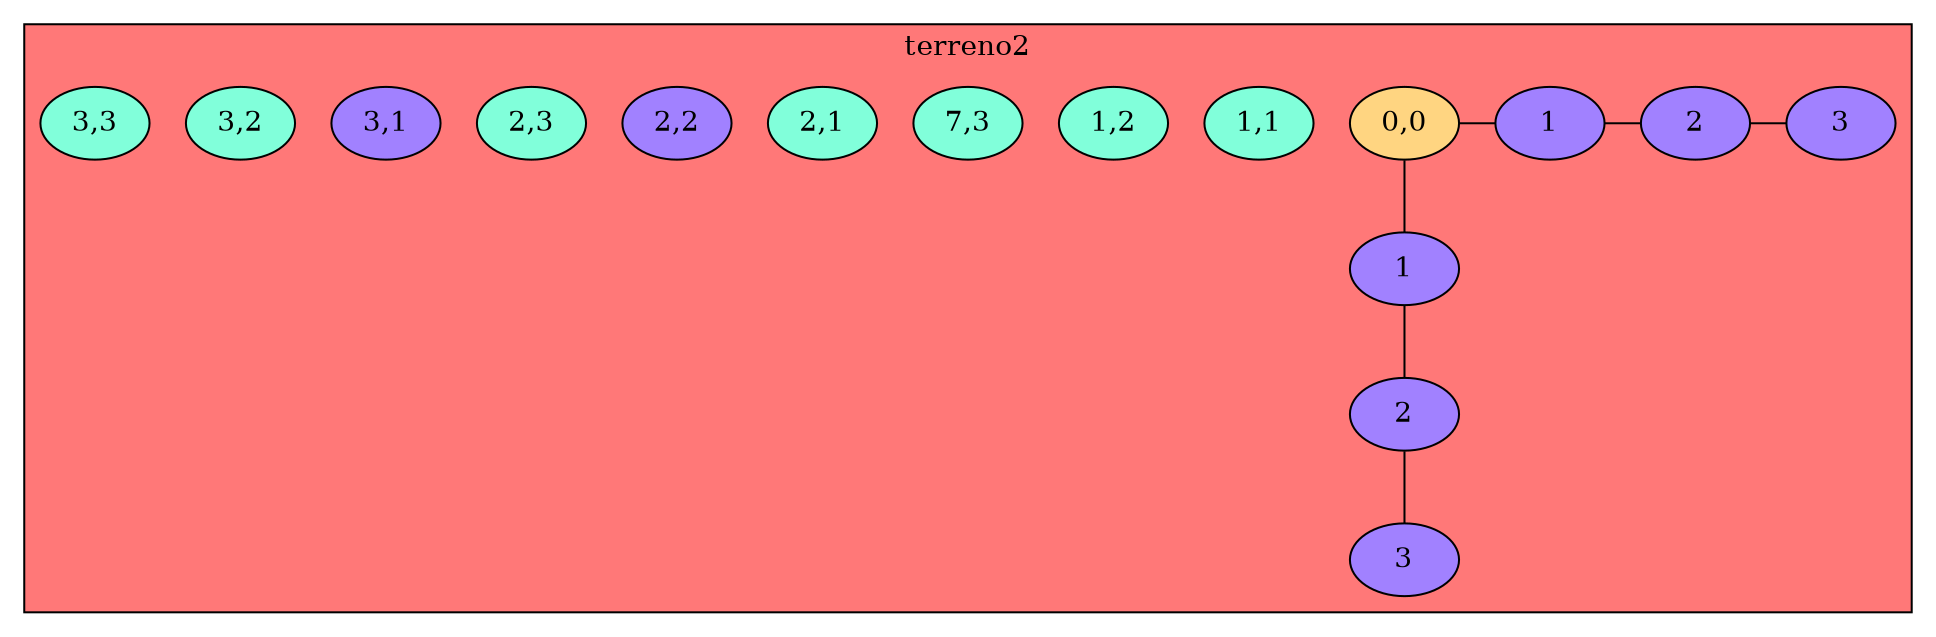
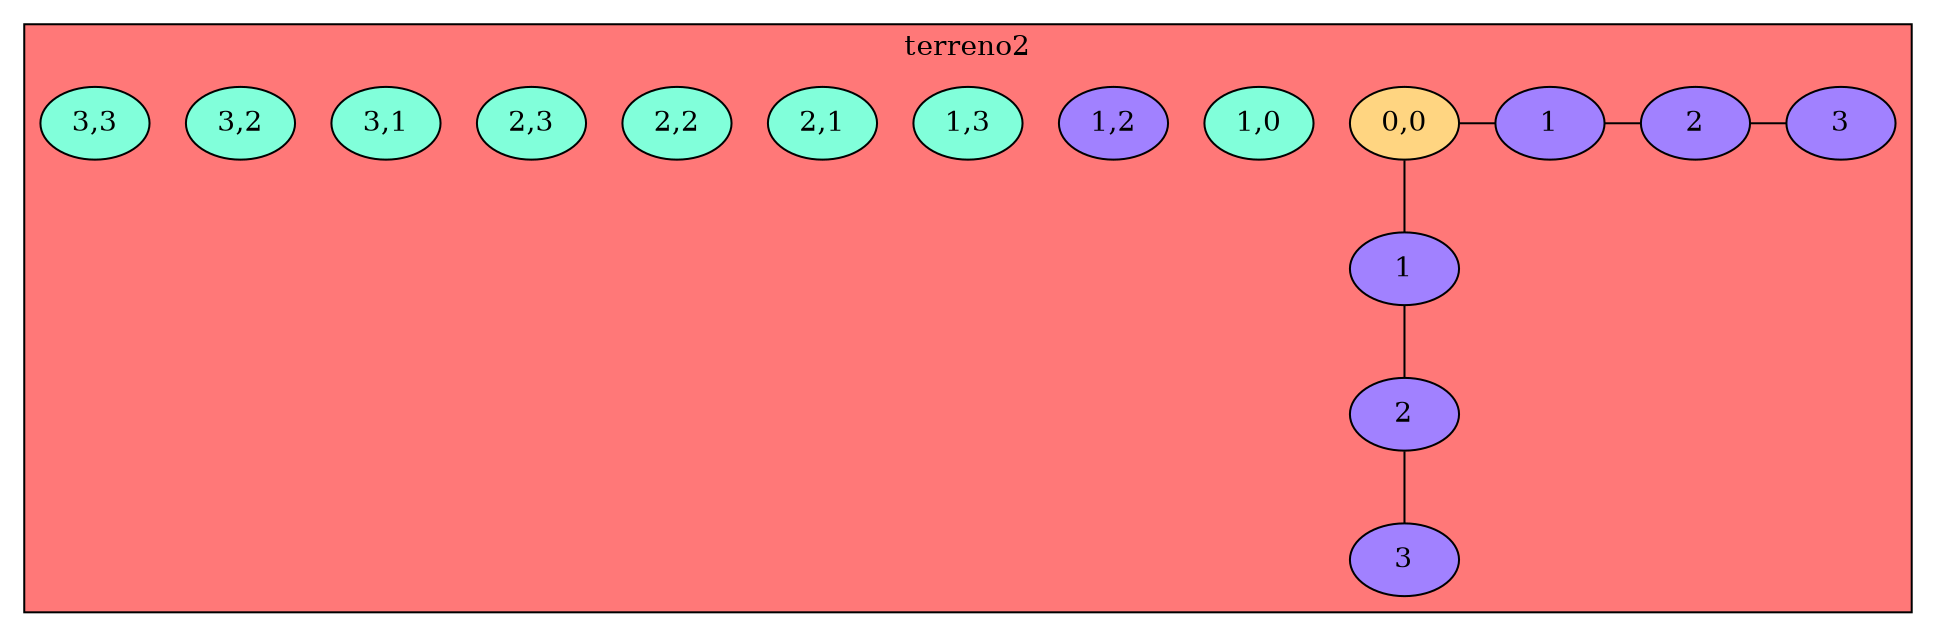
node "3,1": fillcolor #a181ff -> #81ffda
node "2,2": fillcolor #a181ff -> #81ffda
node "7,3": label "7,3" -> "1,3"
node "1,2": fillcolor #81ffda -> #a181ff
node "1,1": label "1,1" -> "1,0"
